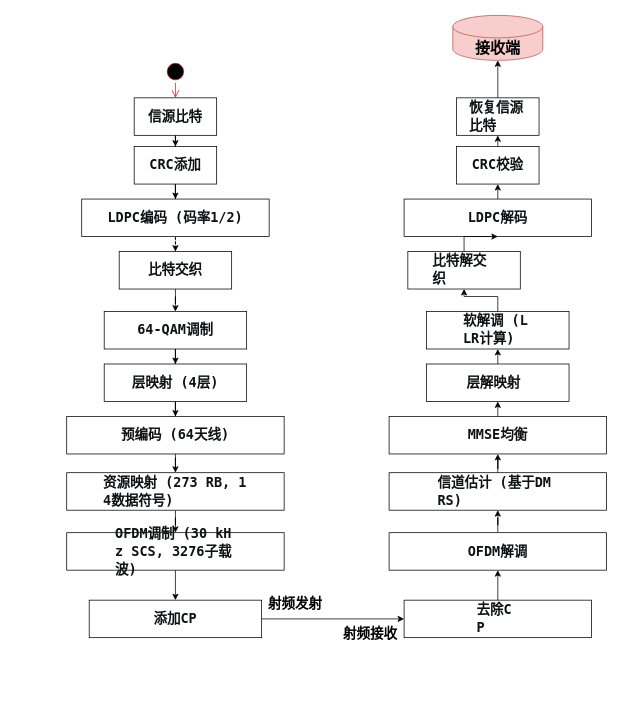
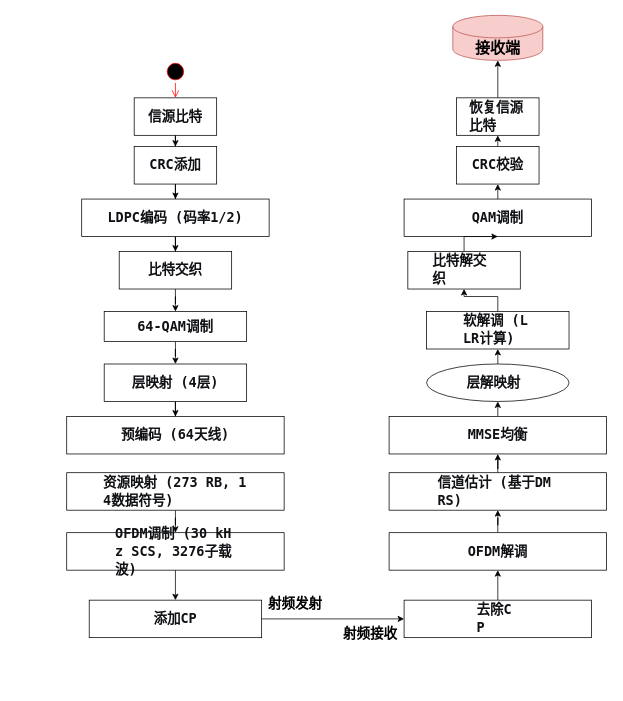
node "LDPC解码": label "LDPC解码" -> "QAM调制"
edge "LDPC编码 (码率1/2)" -> "比特交织": style dashed -> solid
node "64-QAM调制": size 143x38 -> 143x30
node "层解映射": shape rectangle -> ellipse
edge "预编码 (64天线)" -> "资源映射 (273 RB, 14数据符号)": removed
